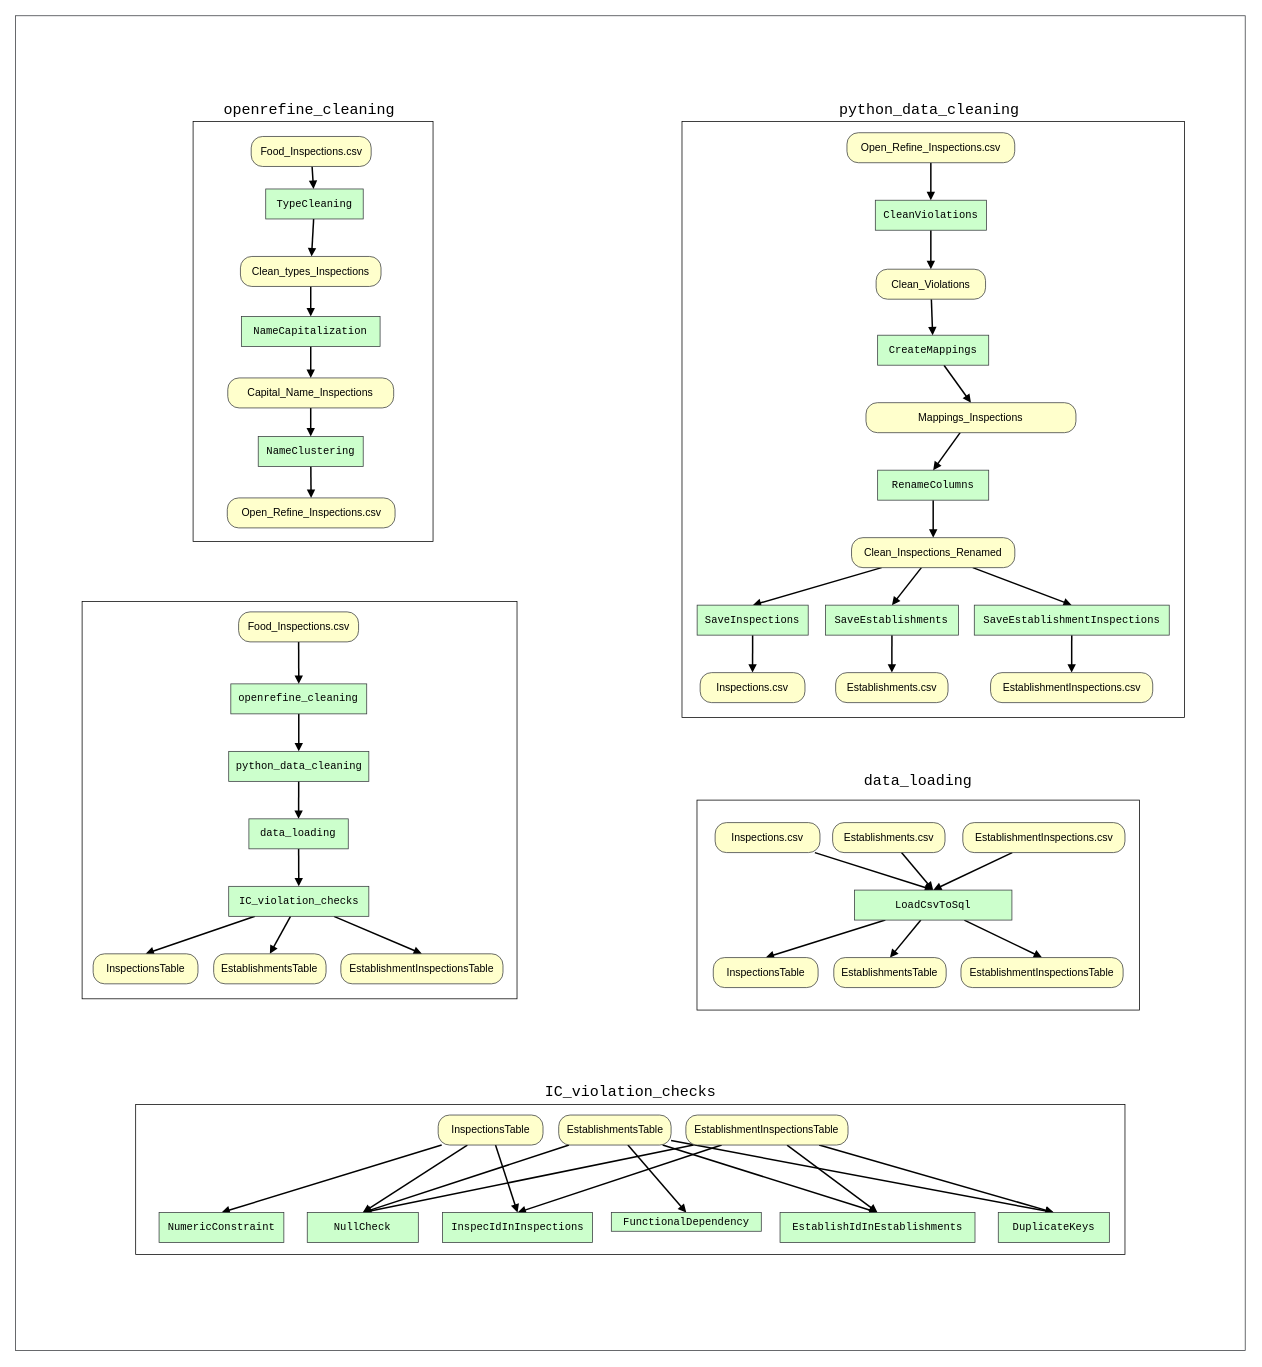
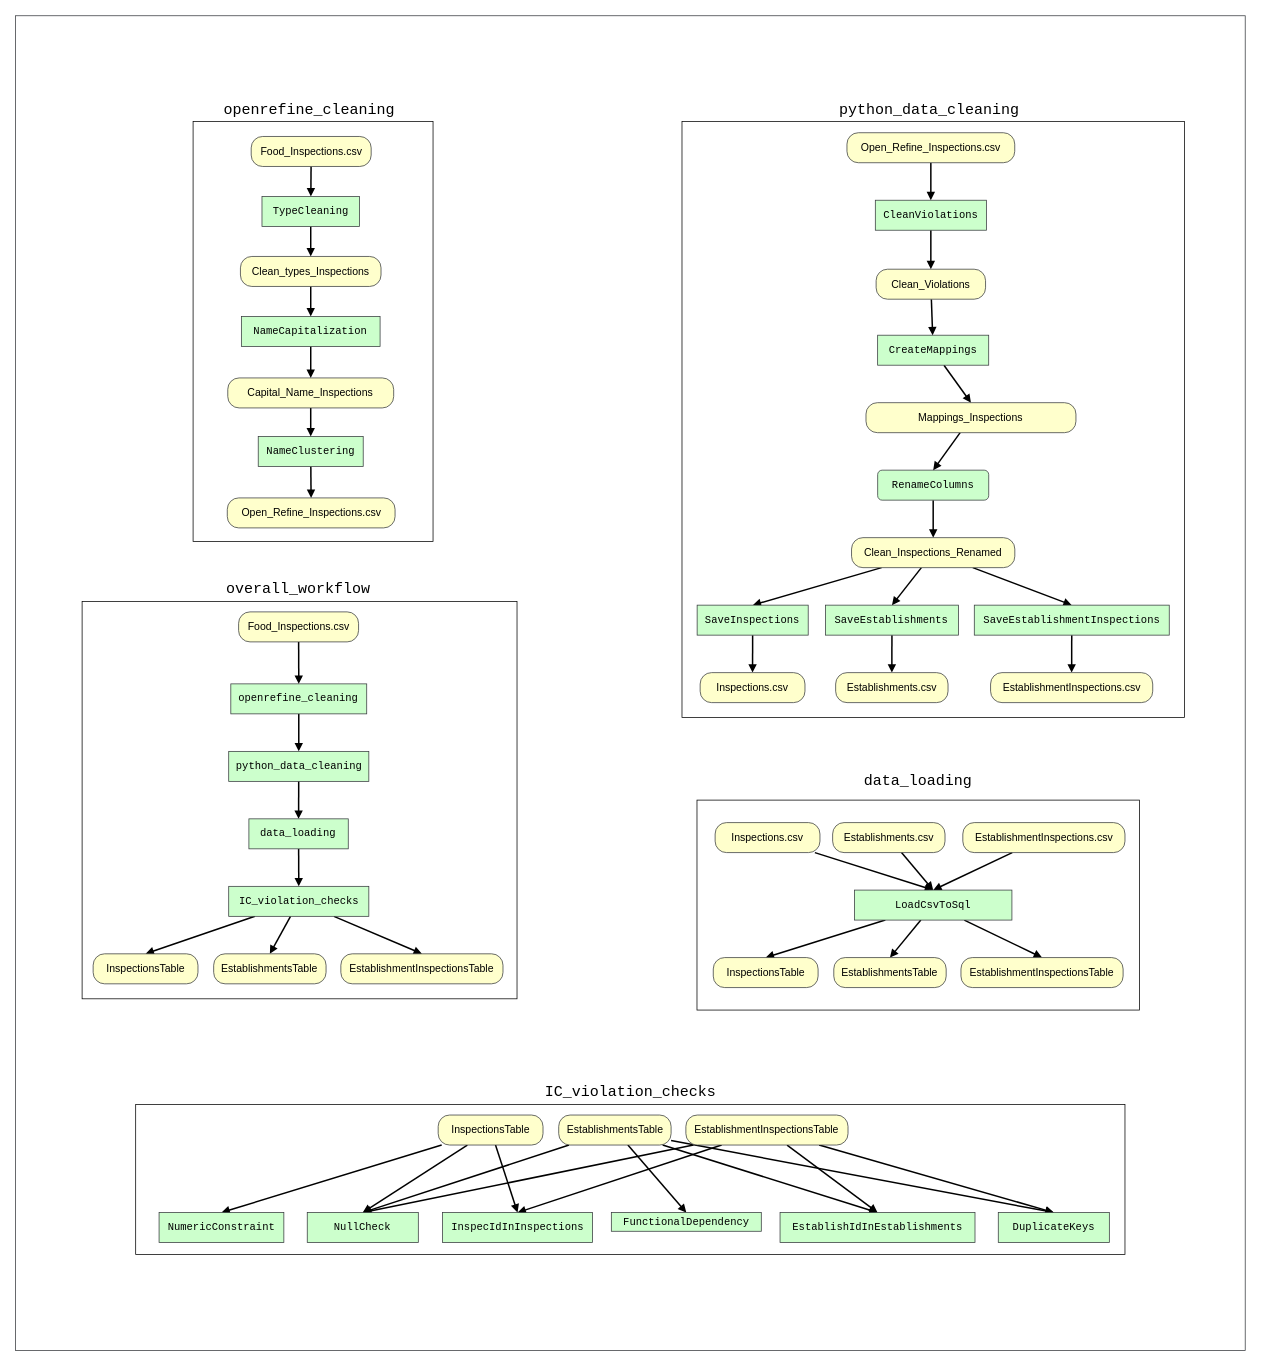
node "TypeCleaning": moved (315, 204) -> (311, 211)
node "RenameColumns": shape rectangle -> rounded rectangle
node "overall_workflow": added
